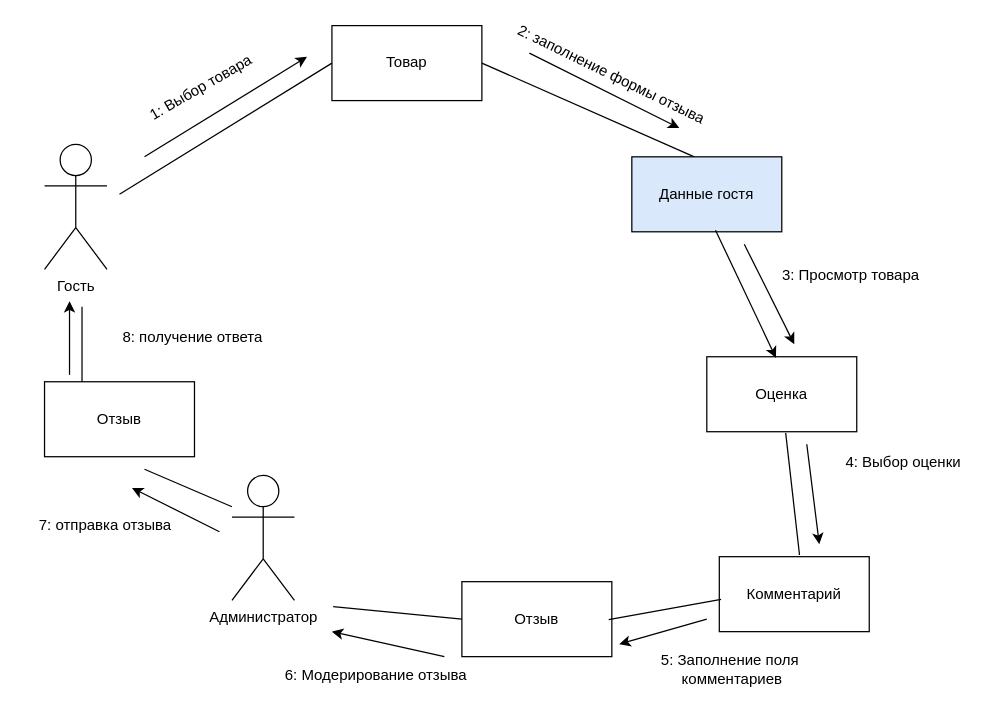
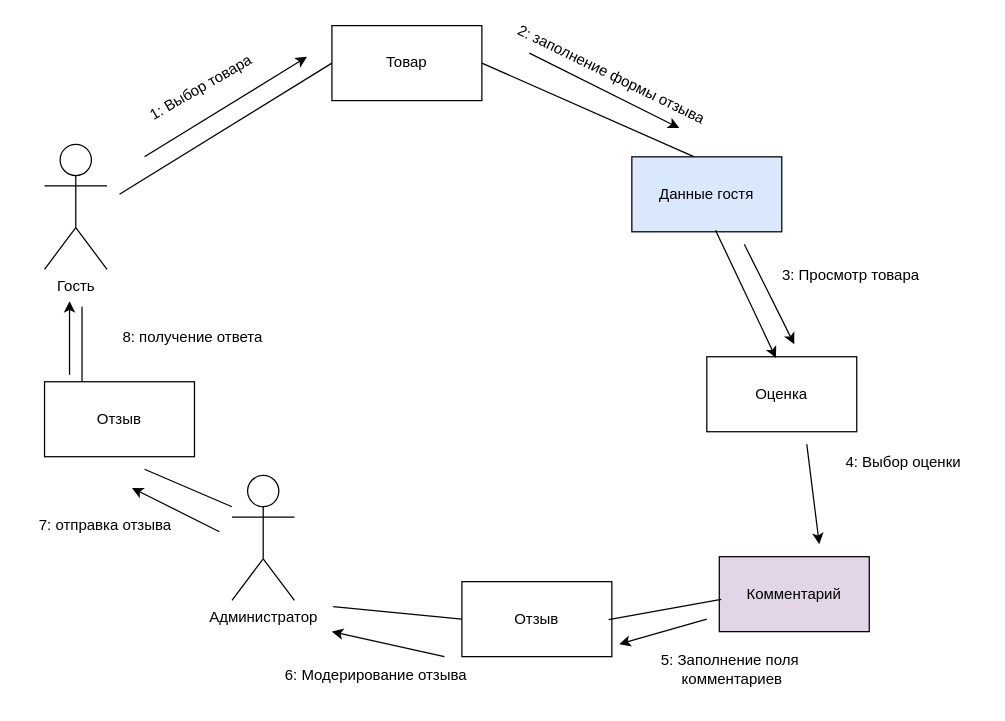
edge "Оценка" -- "Комментарий": removed
node "Комментарий": fillcolor #ffffff -> #e1d5e7
